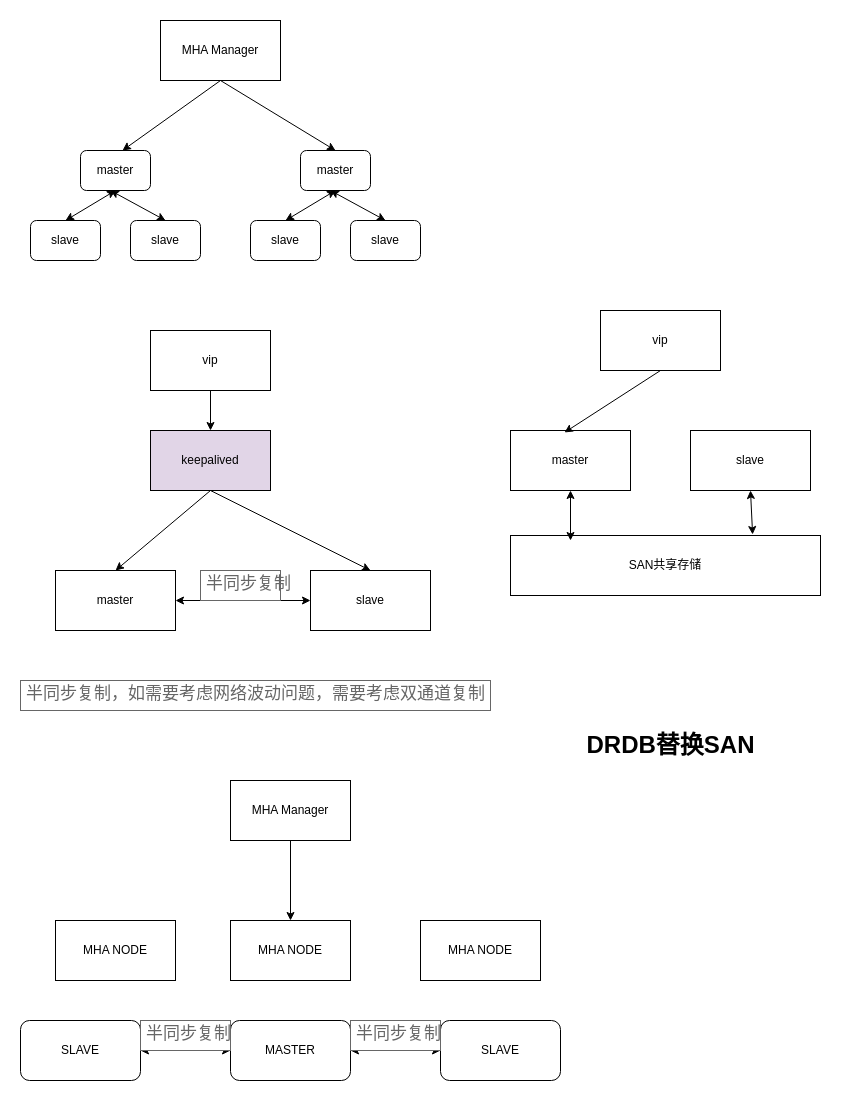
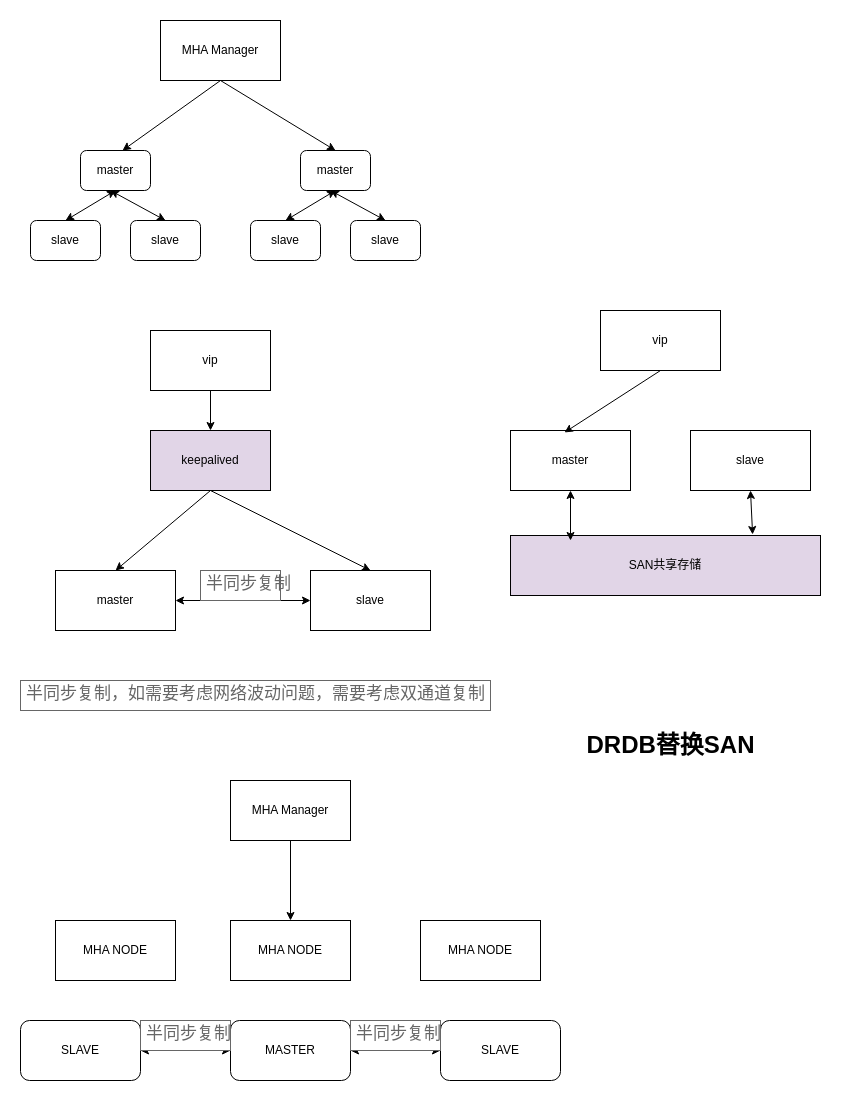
node "SAN共享存储": fillcolor #ffffff -> #e1d5e7
